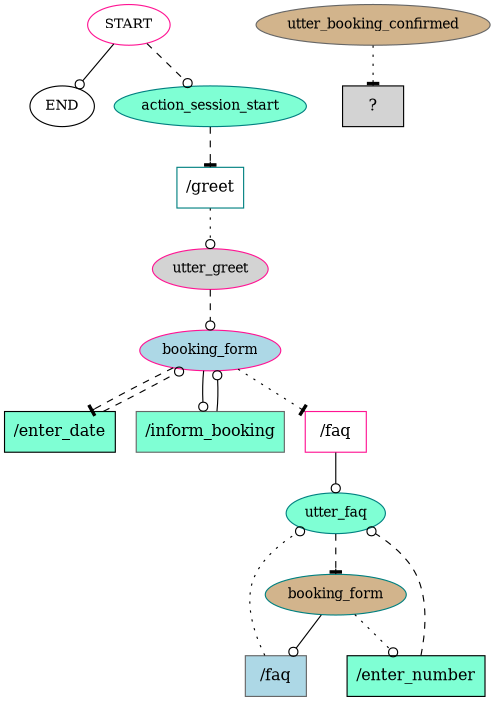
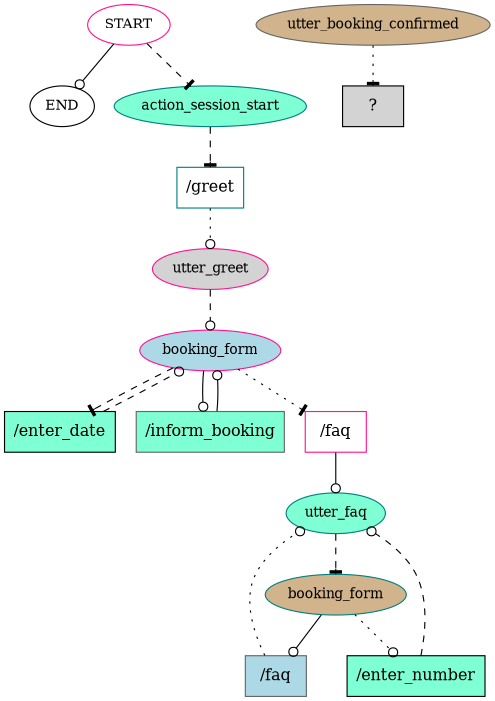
edge "START" -> "action_session_start": arrowhead odot -> tee
